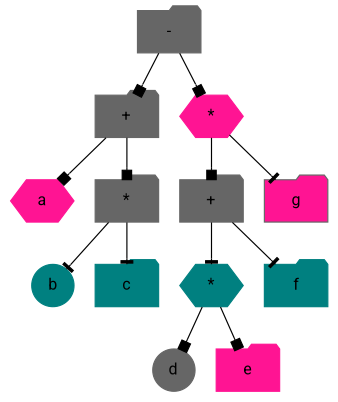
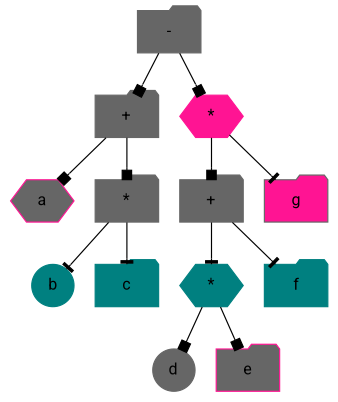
node "a": fillcolor deeppink -> gray40
node "e": fillcolor deeppink -> gray40
